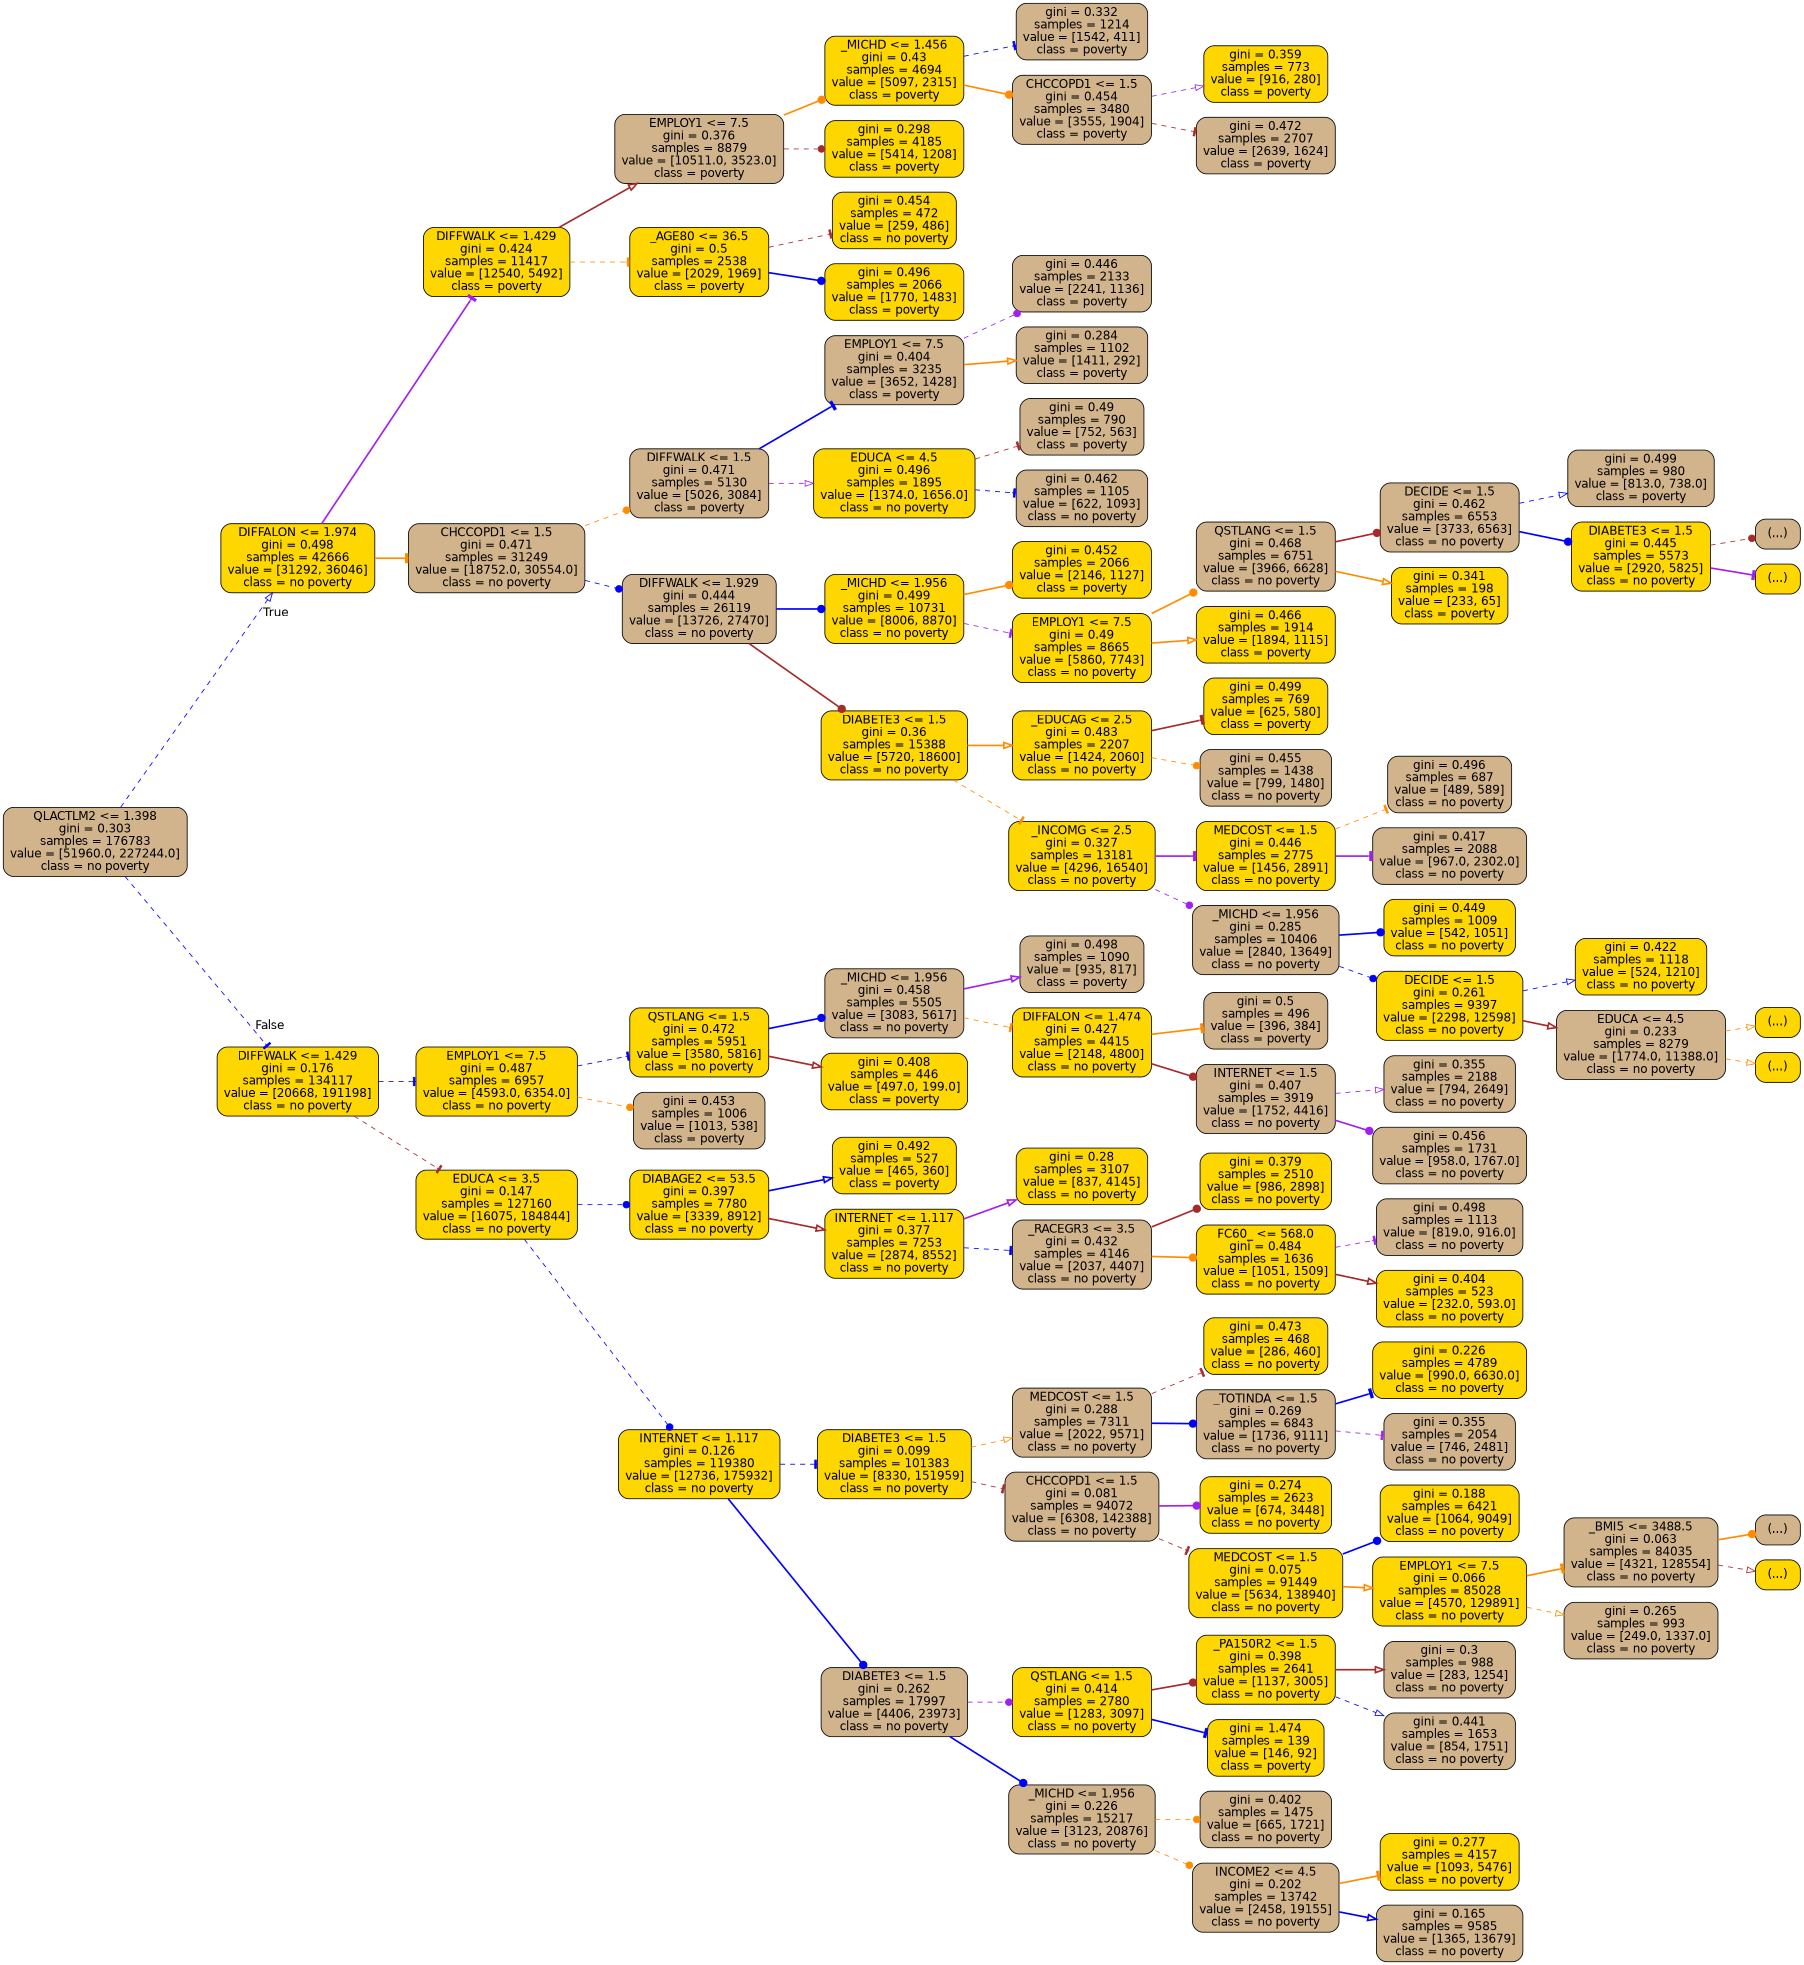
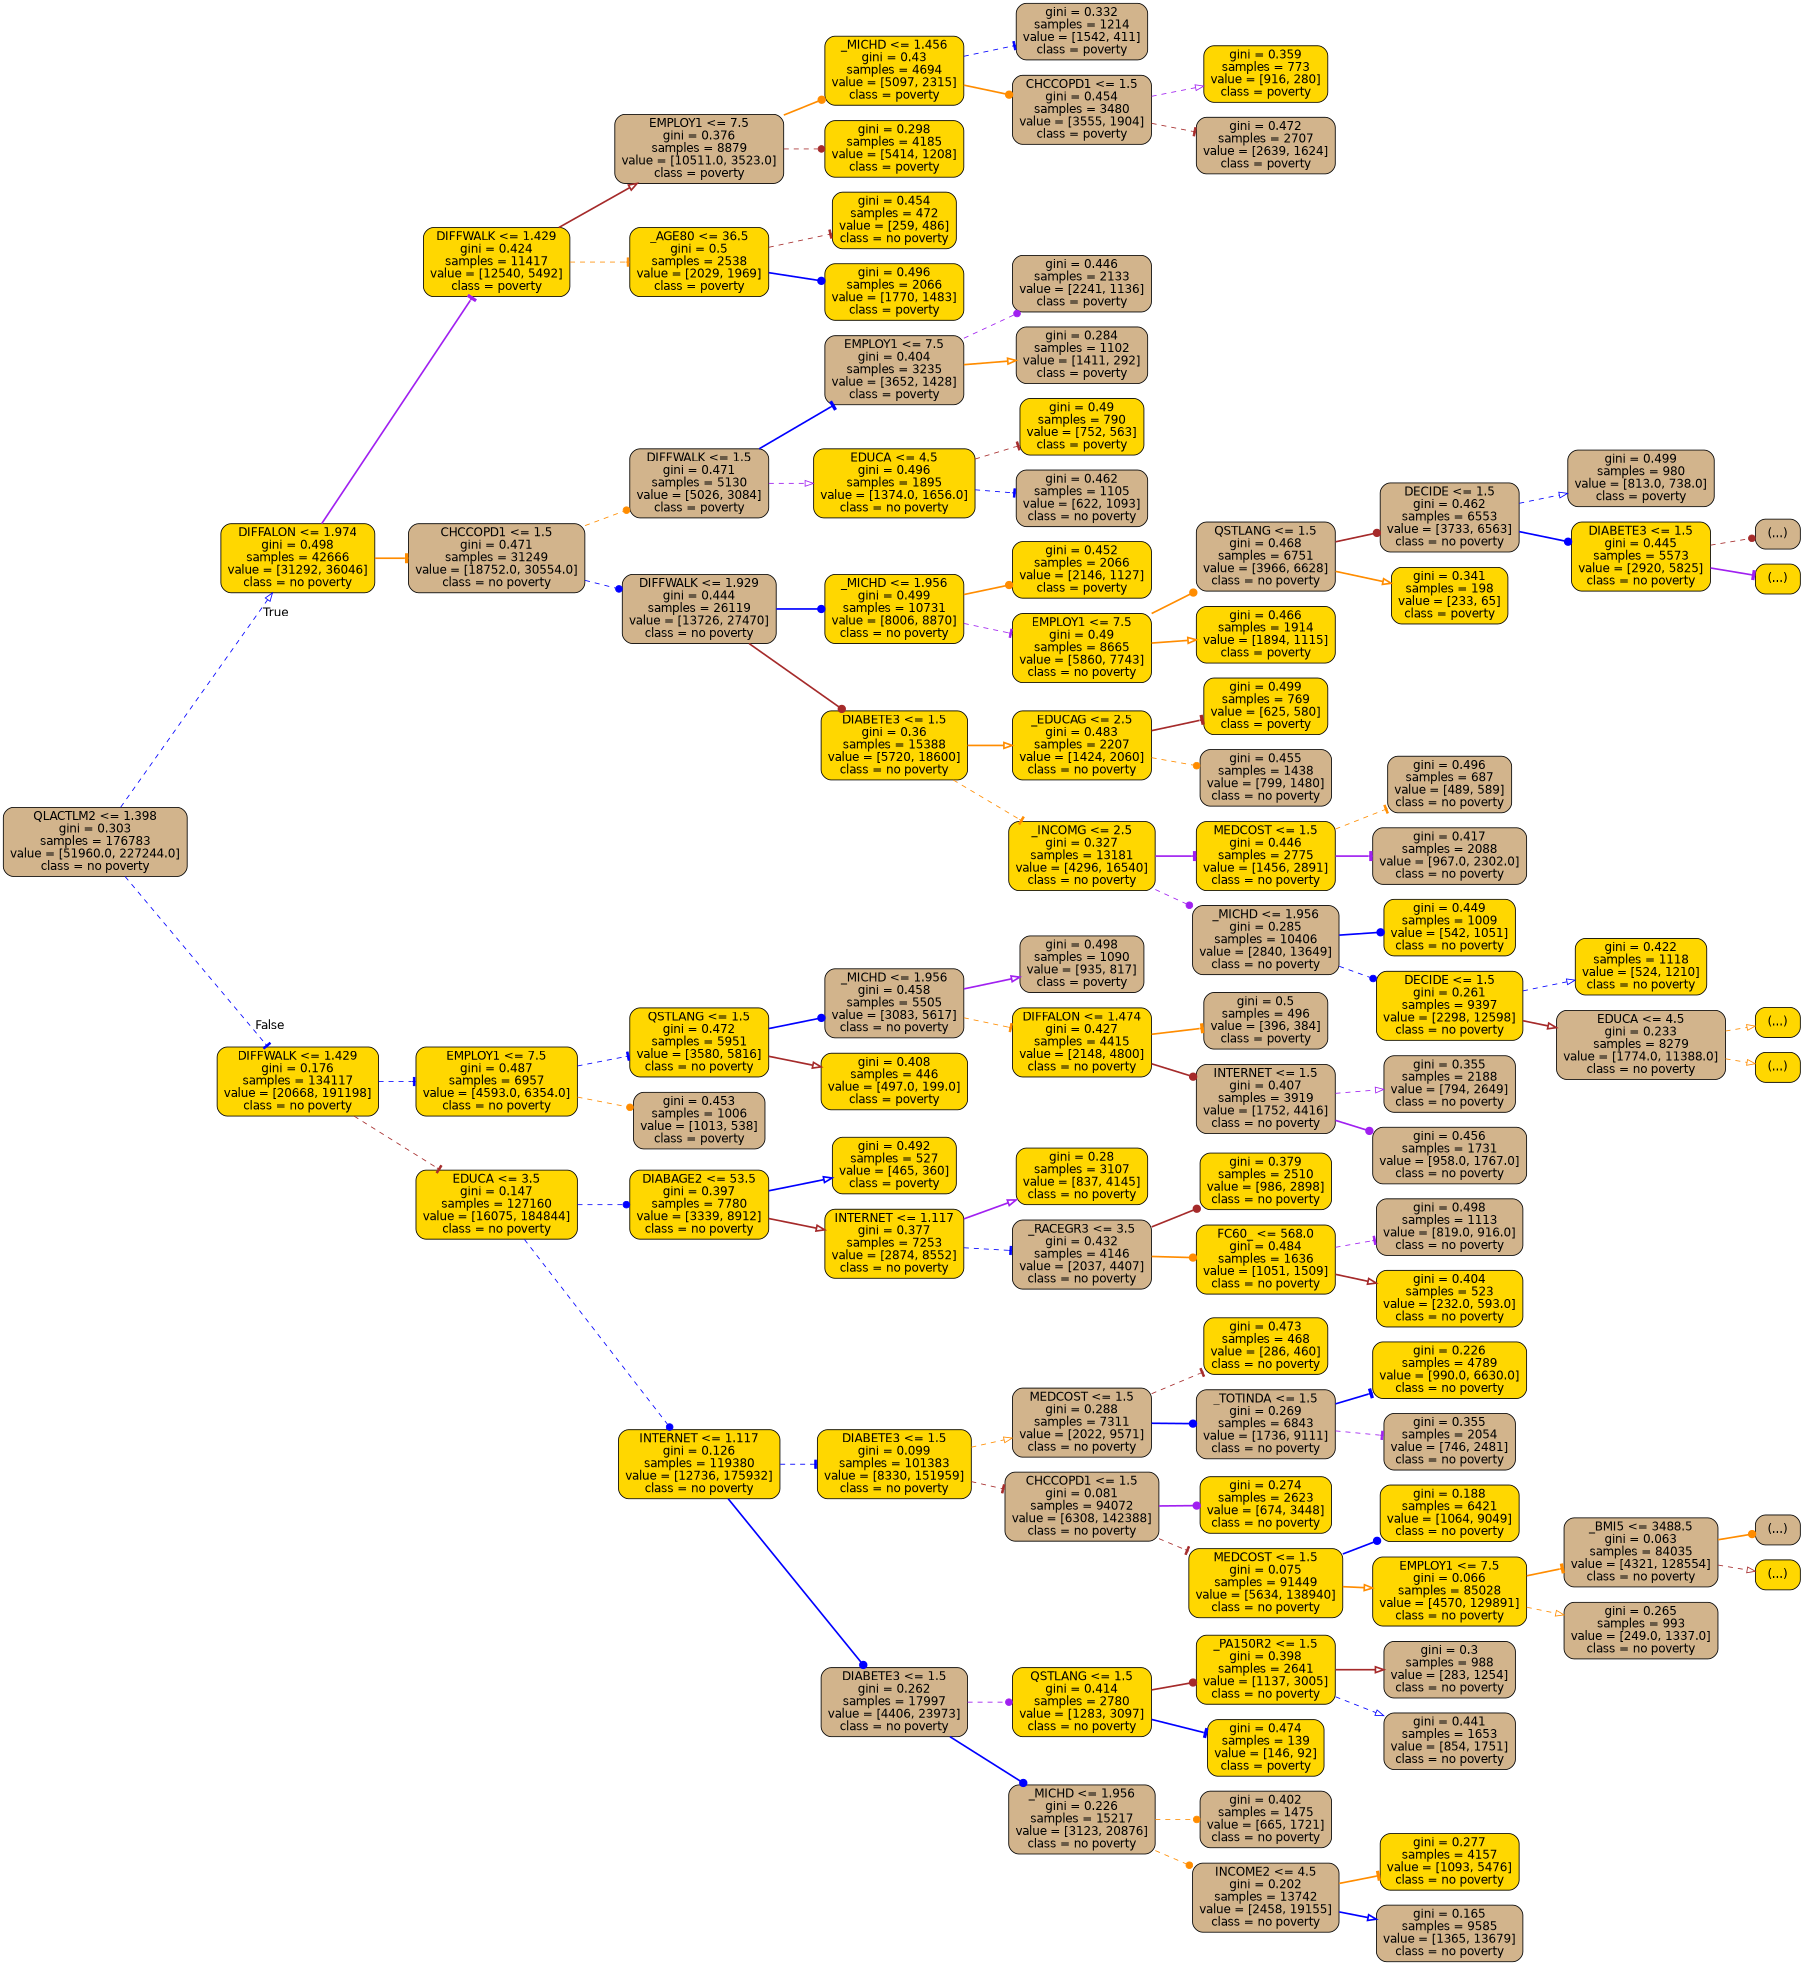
node "gini = 0.49 samples = 790 value = [752, 563] class = poverty": fillcolor tan -> gold
node "gini = 1.474 samples = 139 value = [146, 92] class = poverty": label "gini = 1.474 samples = 139 value = [146, 92] class = poverty" -> "gini = 0.474 samples = 139 value = [146, 92] class = poverty"
